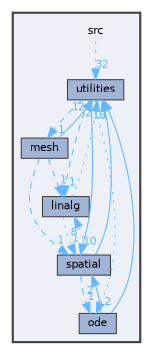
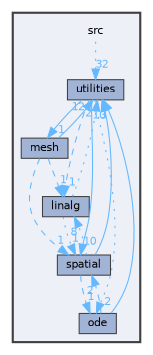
edge "utilities" -> "mesh": style dashed -> solid
edge "ode" -> "spatial": style solid -> dashed
